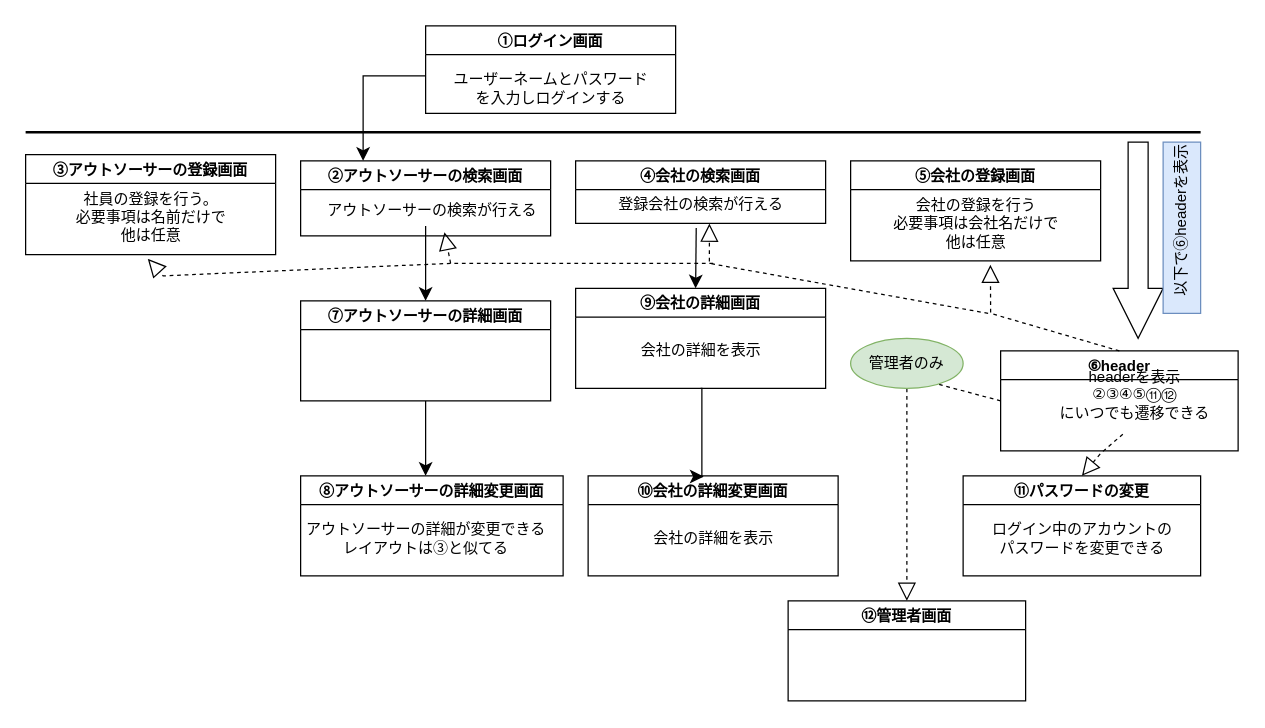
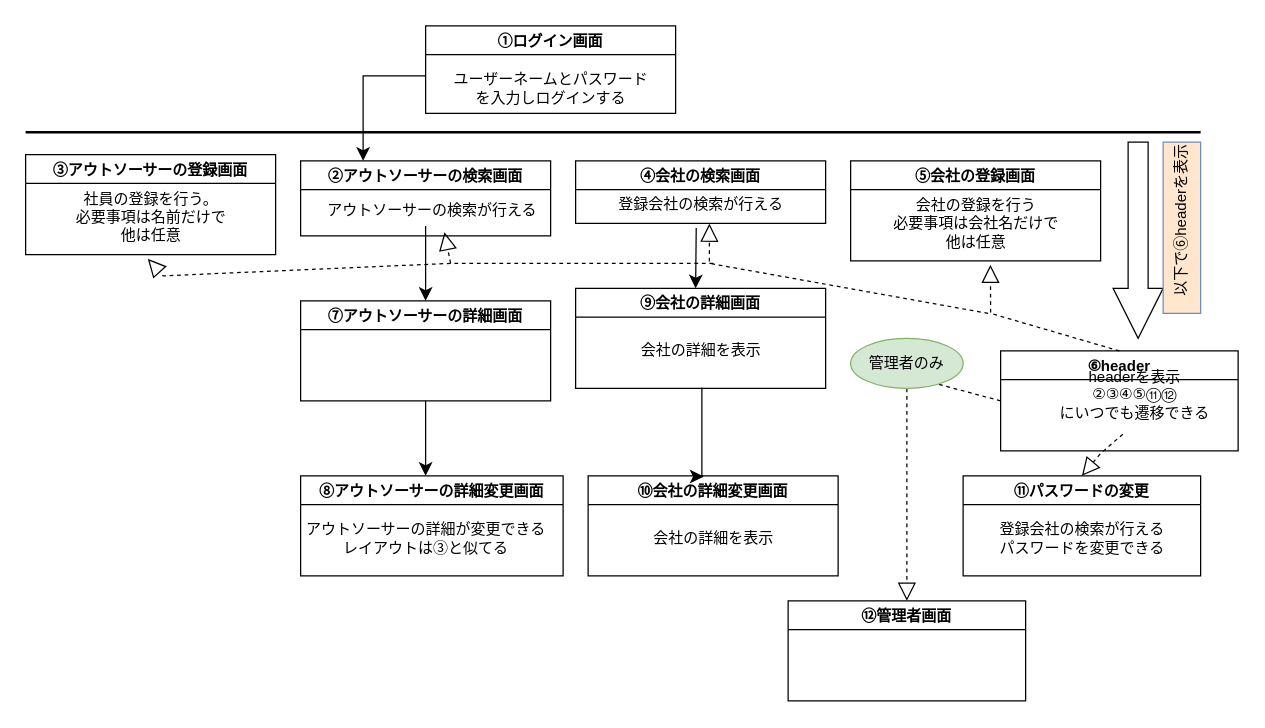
node "以下で⑥headerを表示": fillcolor #dae8fc -> #ffe6cc
node "ログイン中のアカウントの パスワードを変更できる": label "ログイン中のアカウントの パスワードを変更できる" -> "登録会社の検索が行える パスワードを変更できる"
